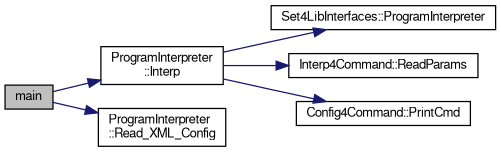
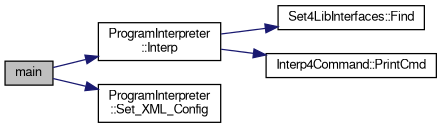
node "Set4LibInterfaces::ProgramInterpreter": label "Set4LibInterfaces::ProgramInterpreter" -> "Set4LibInterfaces::Find"
node "Interp4Command::ReadParams": removed
node "Config4Command::PrintCmd": label "Config4Command::PrintCmd" -> "Interp4Command::PrintCmd"
node "ProgramInterpreter ::Read_XML_Config": label "ProgramInterpreter ::Read_XML_Config" -> "ProgramInterpreter ::Set_XML_Config"
